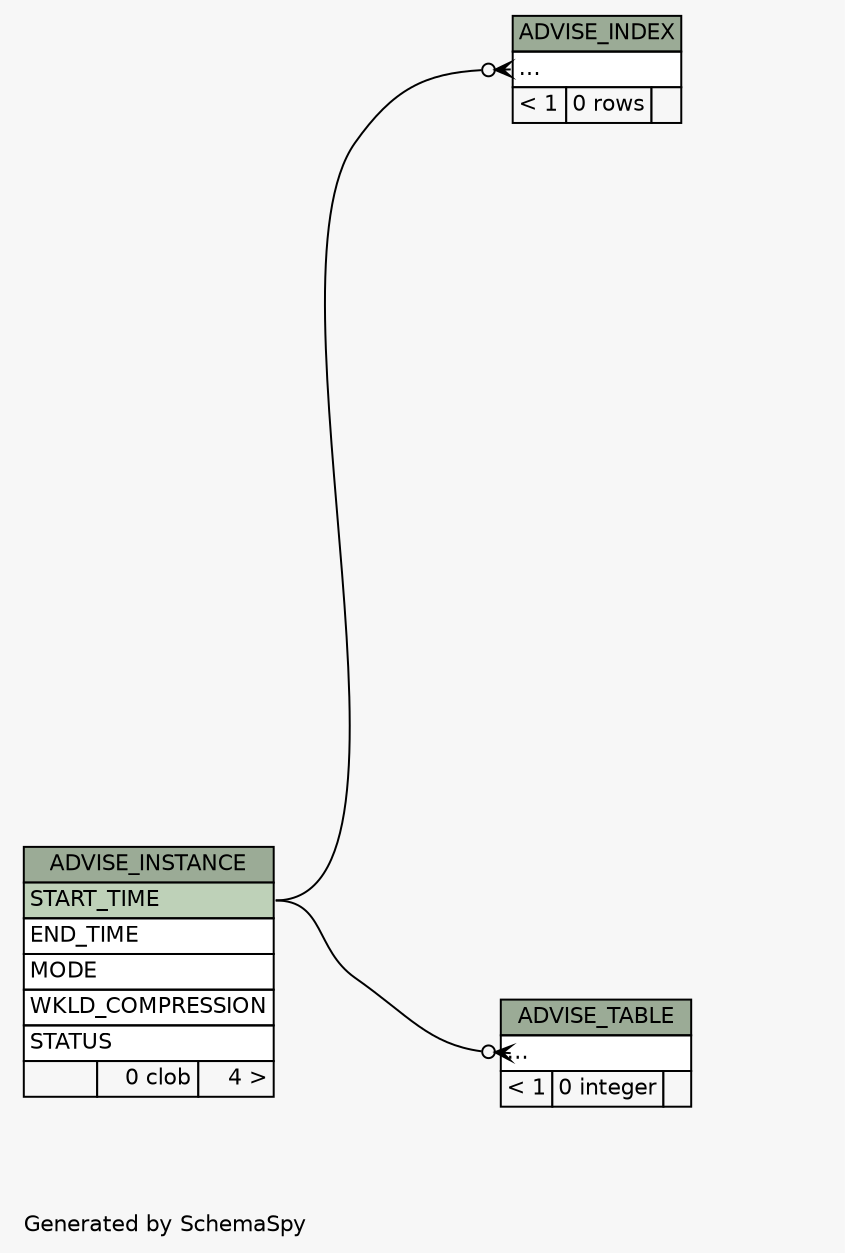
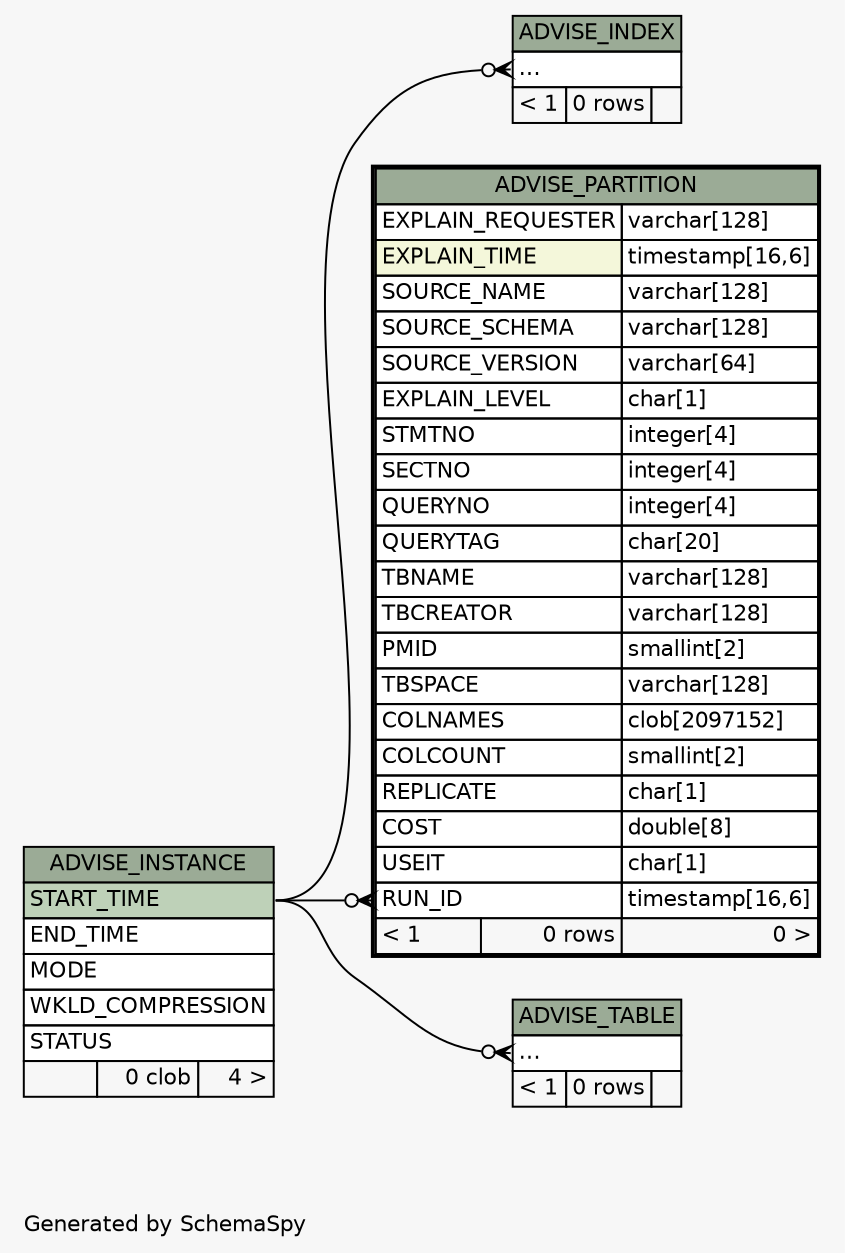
node "ADVISE_PARTITION": added
node "ADVISE_TABLE": text "0 integer" -> "0 rows"
